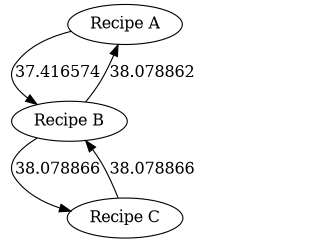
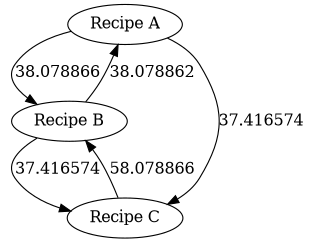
edge "Recipe A" -> "Recipe B": label "37.416574" -> "38.078866"
edge "Recipe A" -> "Recipe C": added, label "37.416574"
edge "Recipe B" -> "Recipe C": label "38.078866" -> "37.416574"
edge "Recipe C" -> "Recipe B": label "38.078866" -> "58.078866"
